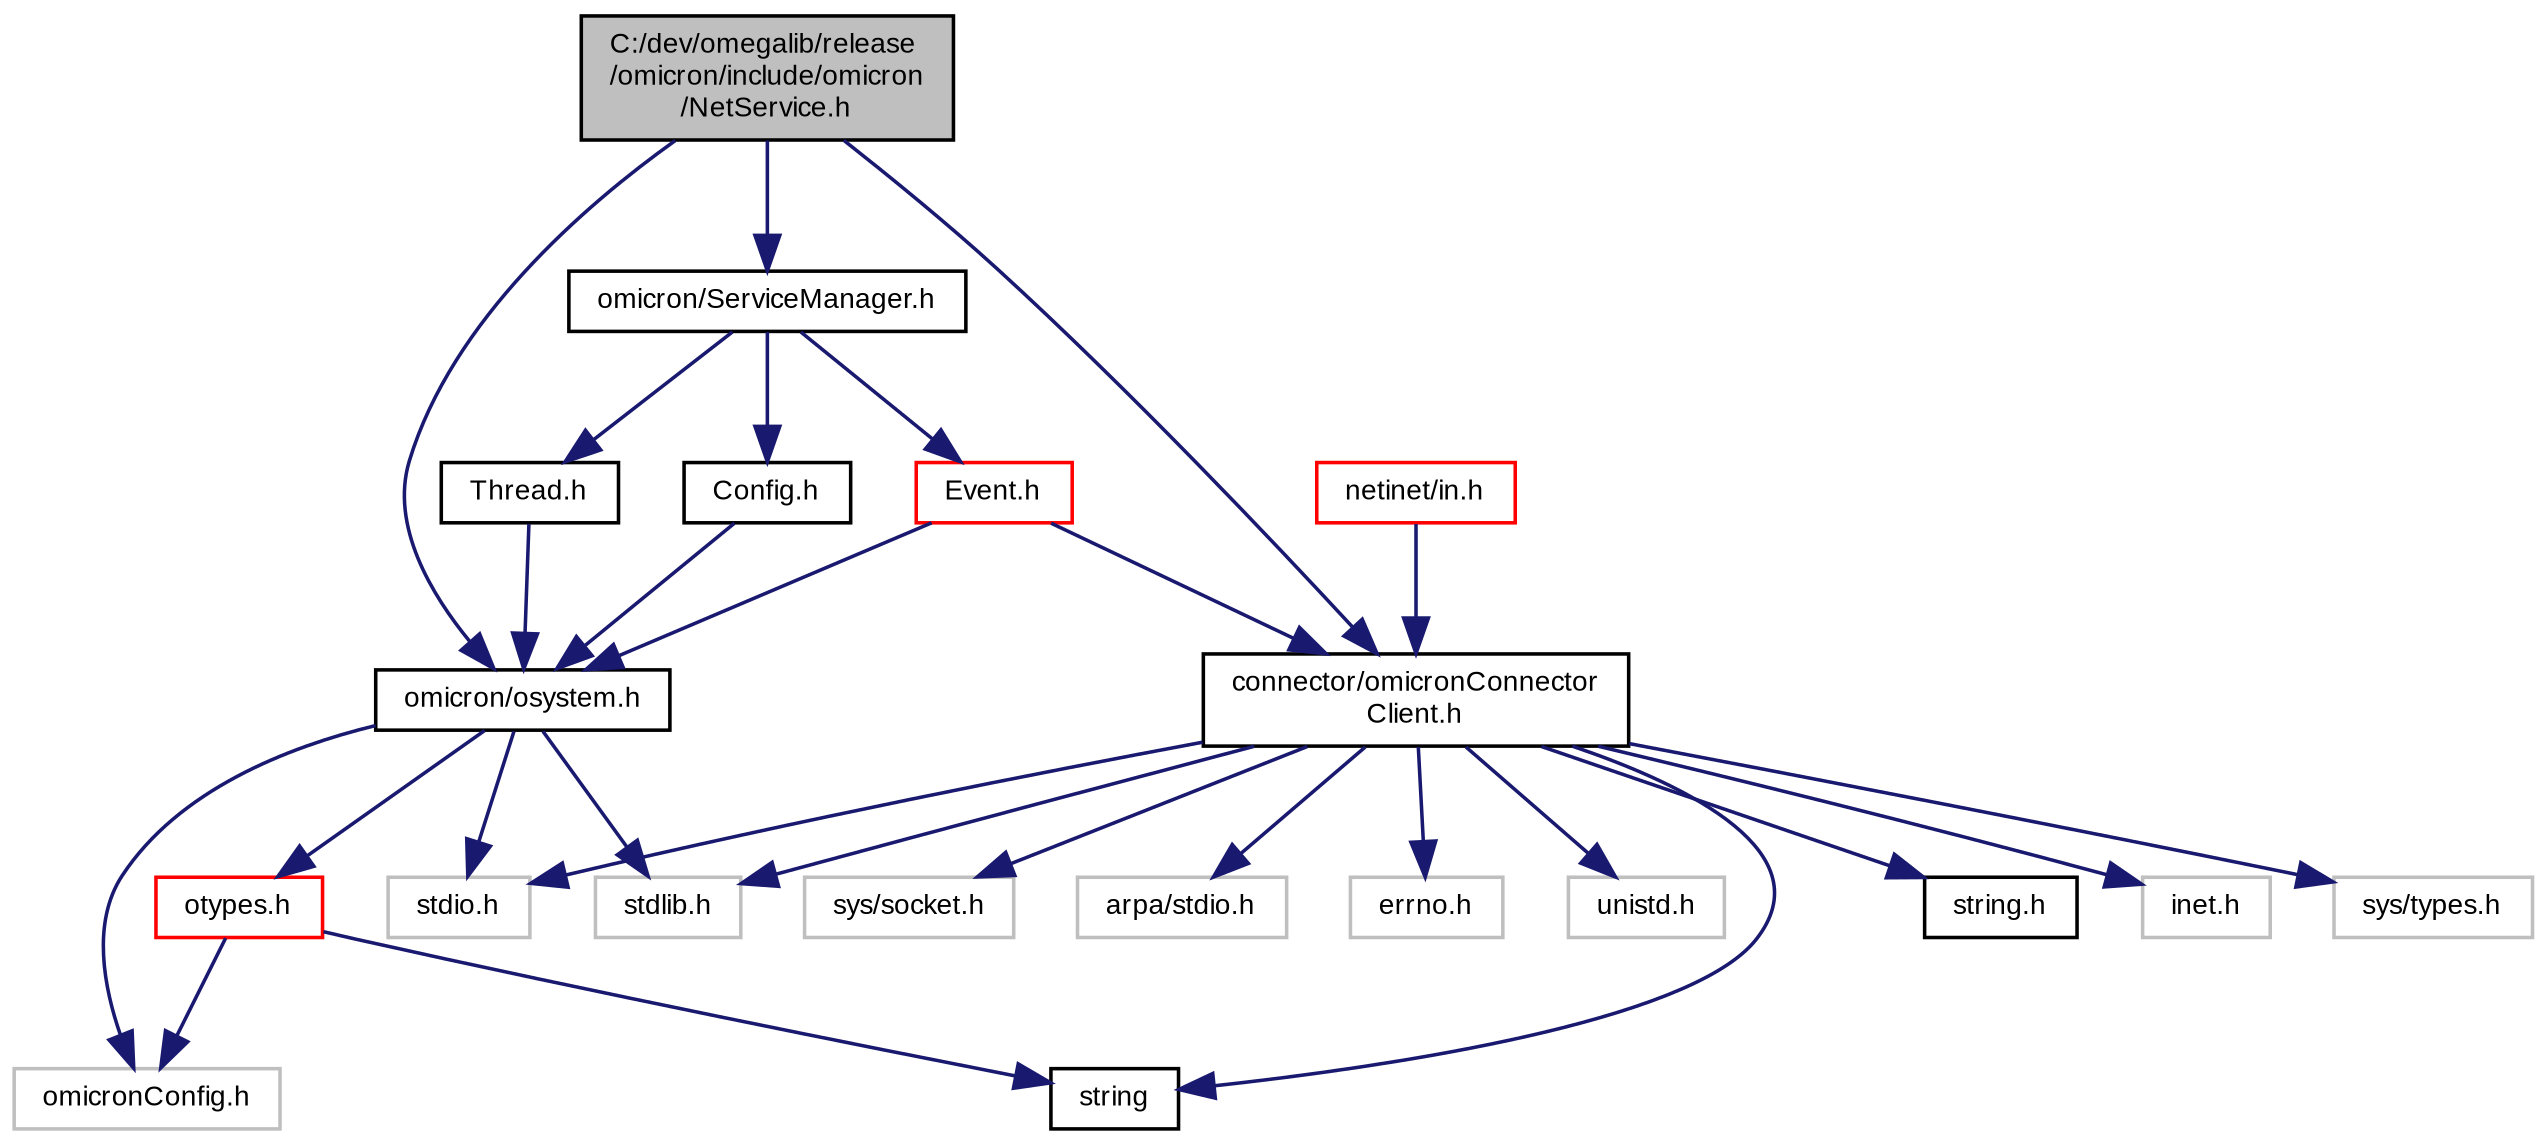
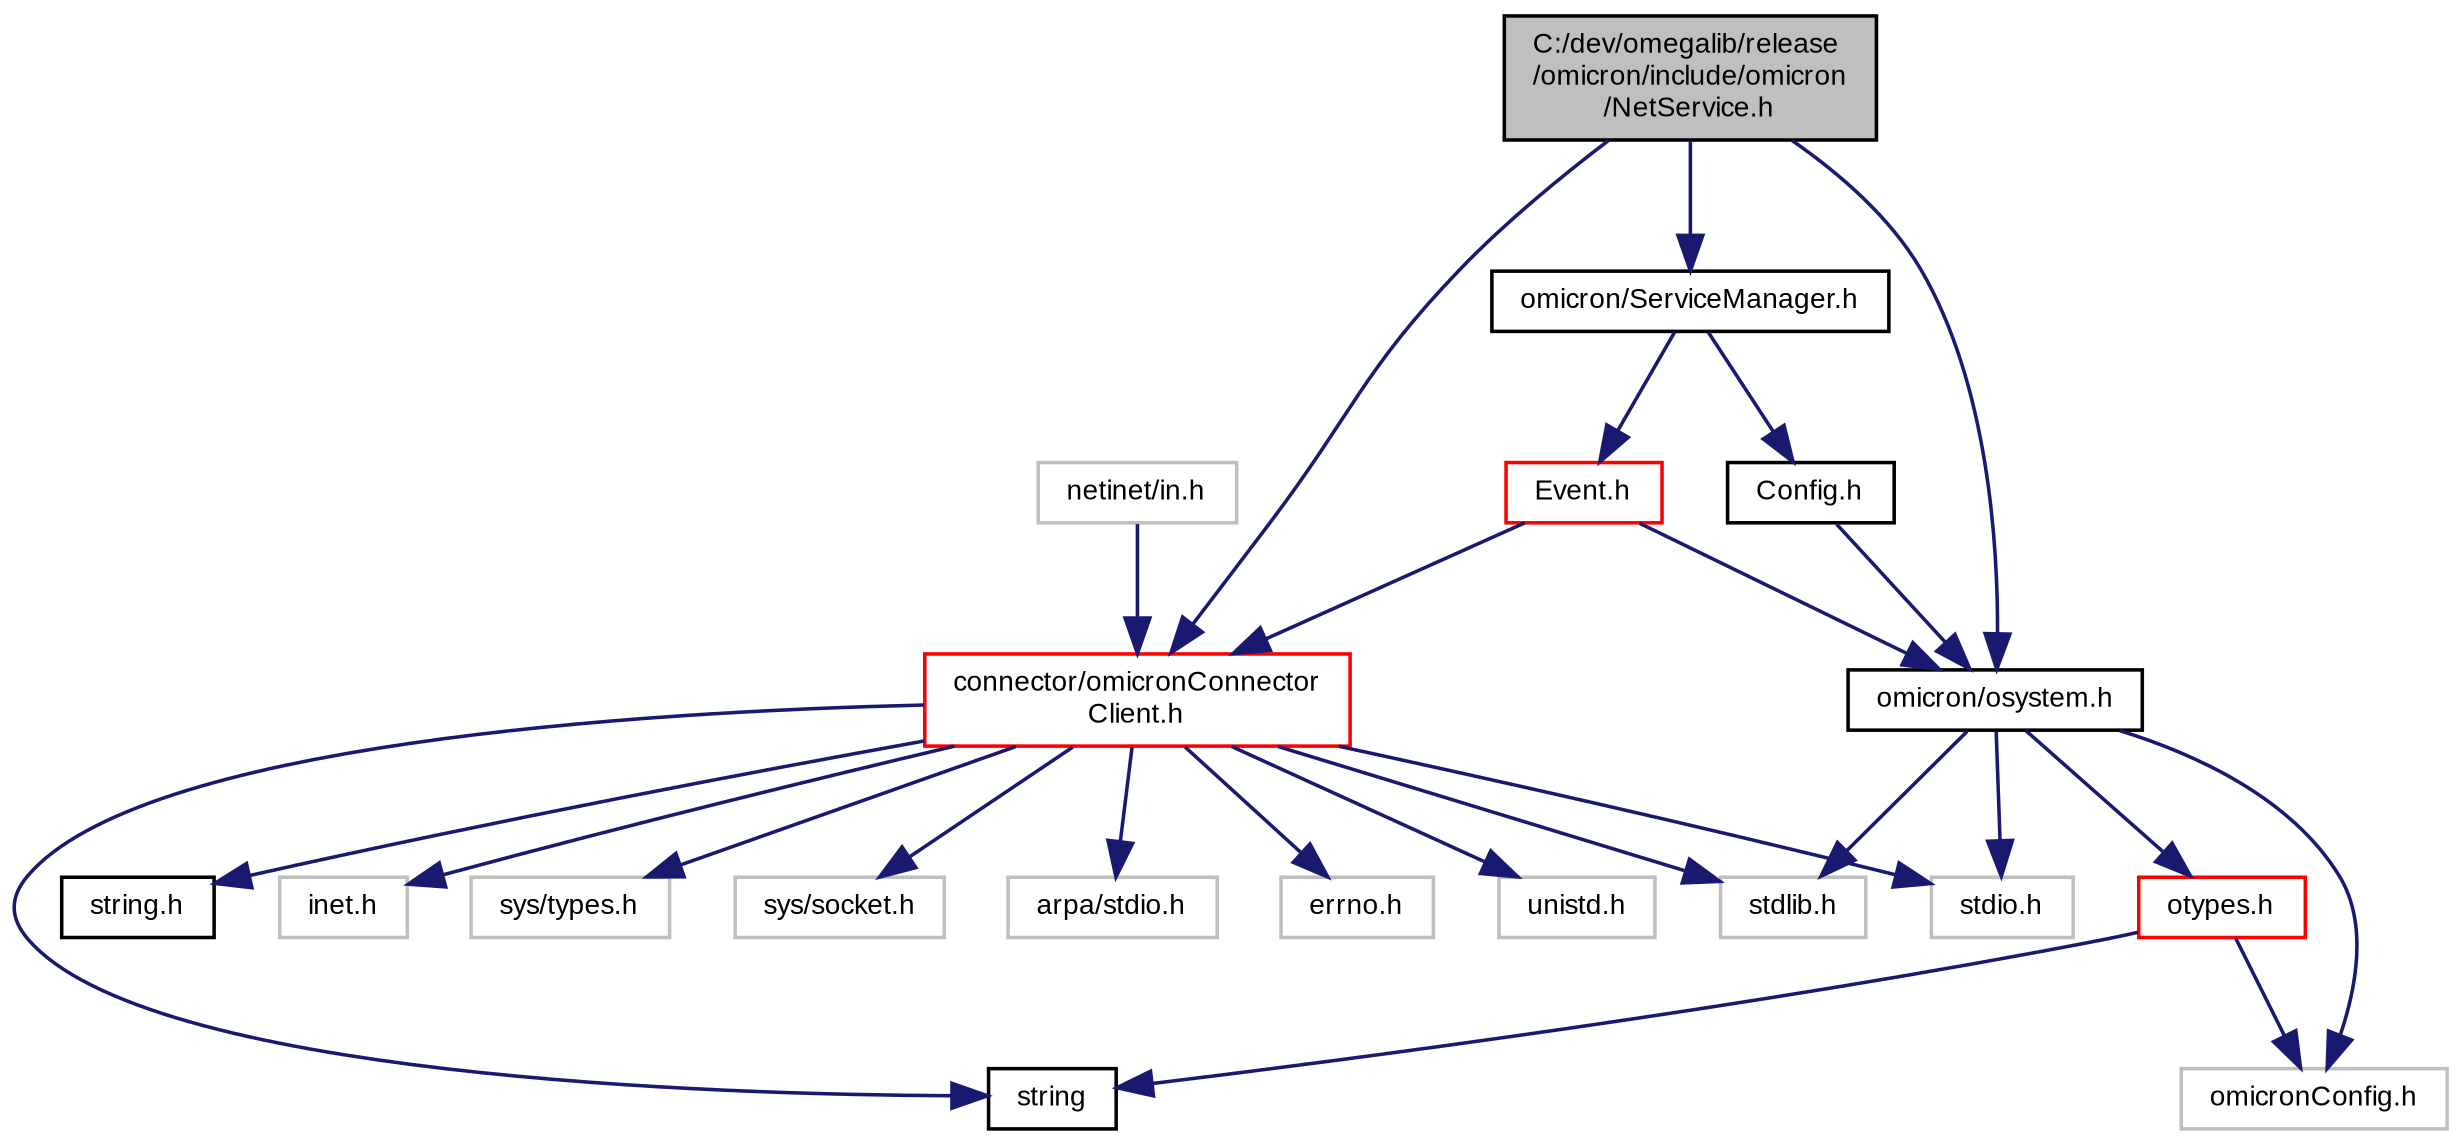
node "Thread.h": removed
node "netinet/in.h": color red -> grey75
node "connector/omicronConnector Client.h": color black -> red
